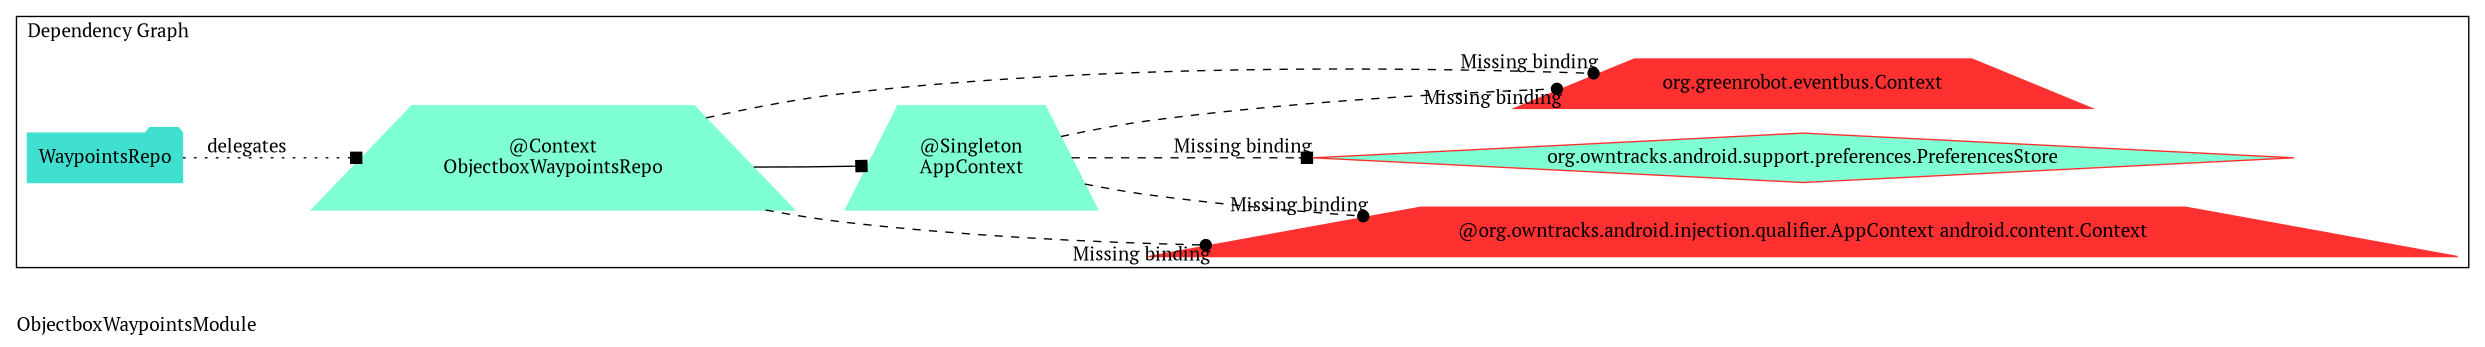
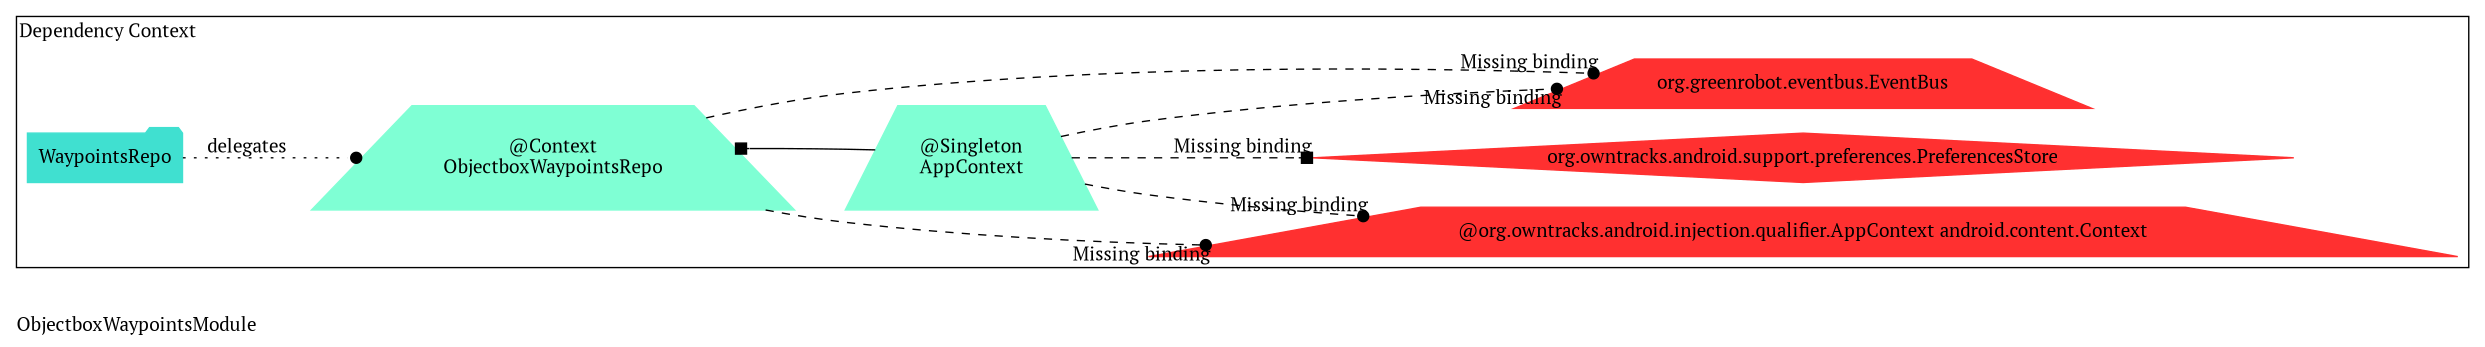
cluster "Dependency Graph": label "Dependency Graph" -> "Dependency Context"
node "org.greenrobot.eventbus.Context": label "org.greenrobot.eventbus.Context" -> "org.greenrobot.eventbus.EventBus"
edge "WaypointsRepo" -> "@Context ObjectboxWaypointsRepo": arrowhead box -> dot
node "org.owntracks.android.support.preferences.PreferencesStore": fillcolor aquamarine -> firebrick1
edge "@Context ObjectboxWaypointsRepo" -> "@Singleton AppContext": reversed
